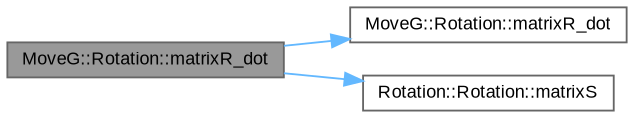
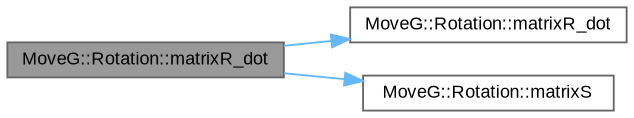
node "Rotation::Rotation::matrixS": label "Rotation::Rotation::matrixS" -> "MoveG::Rotation::matrixS"
